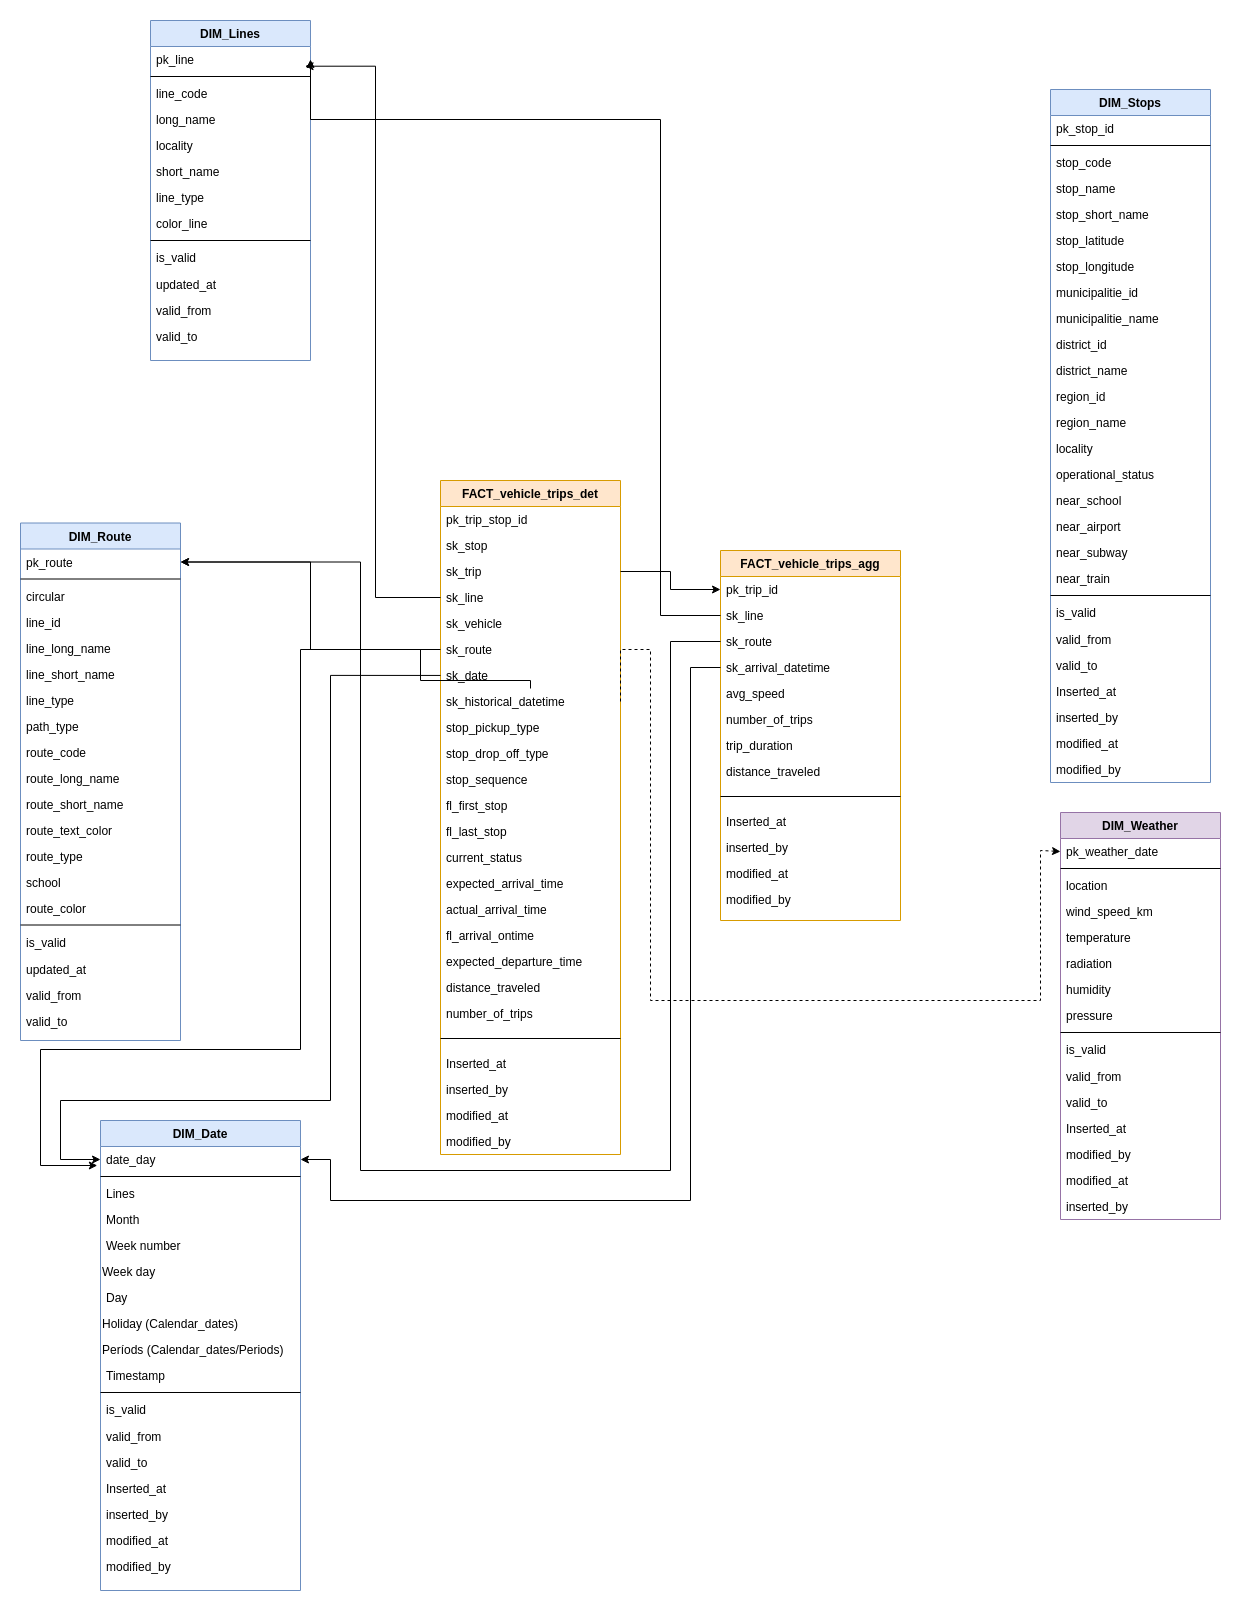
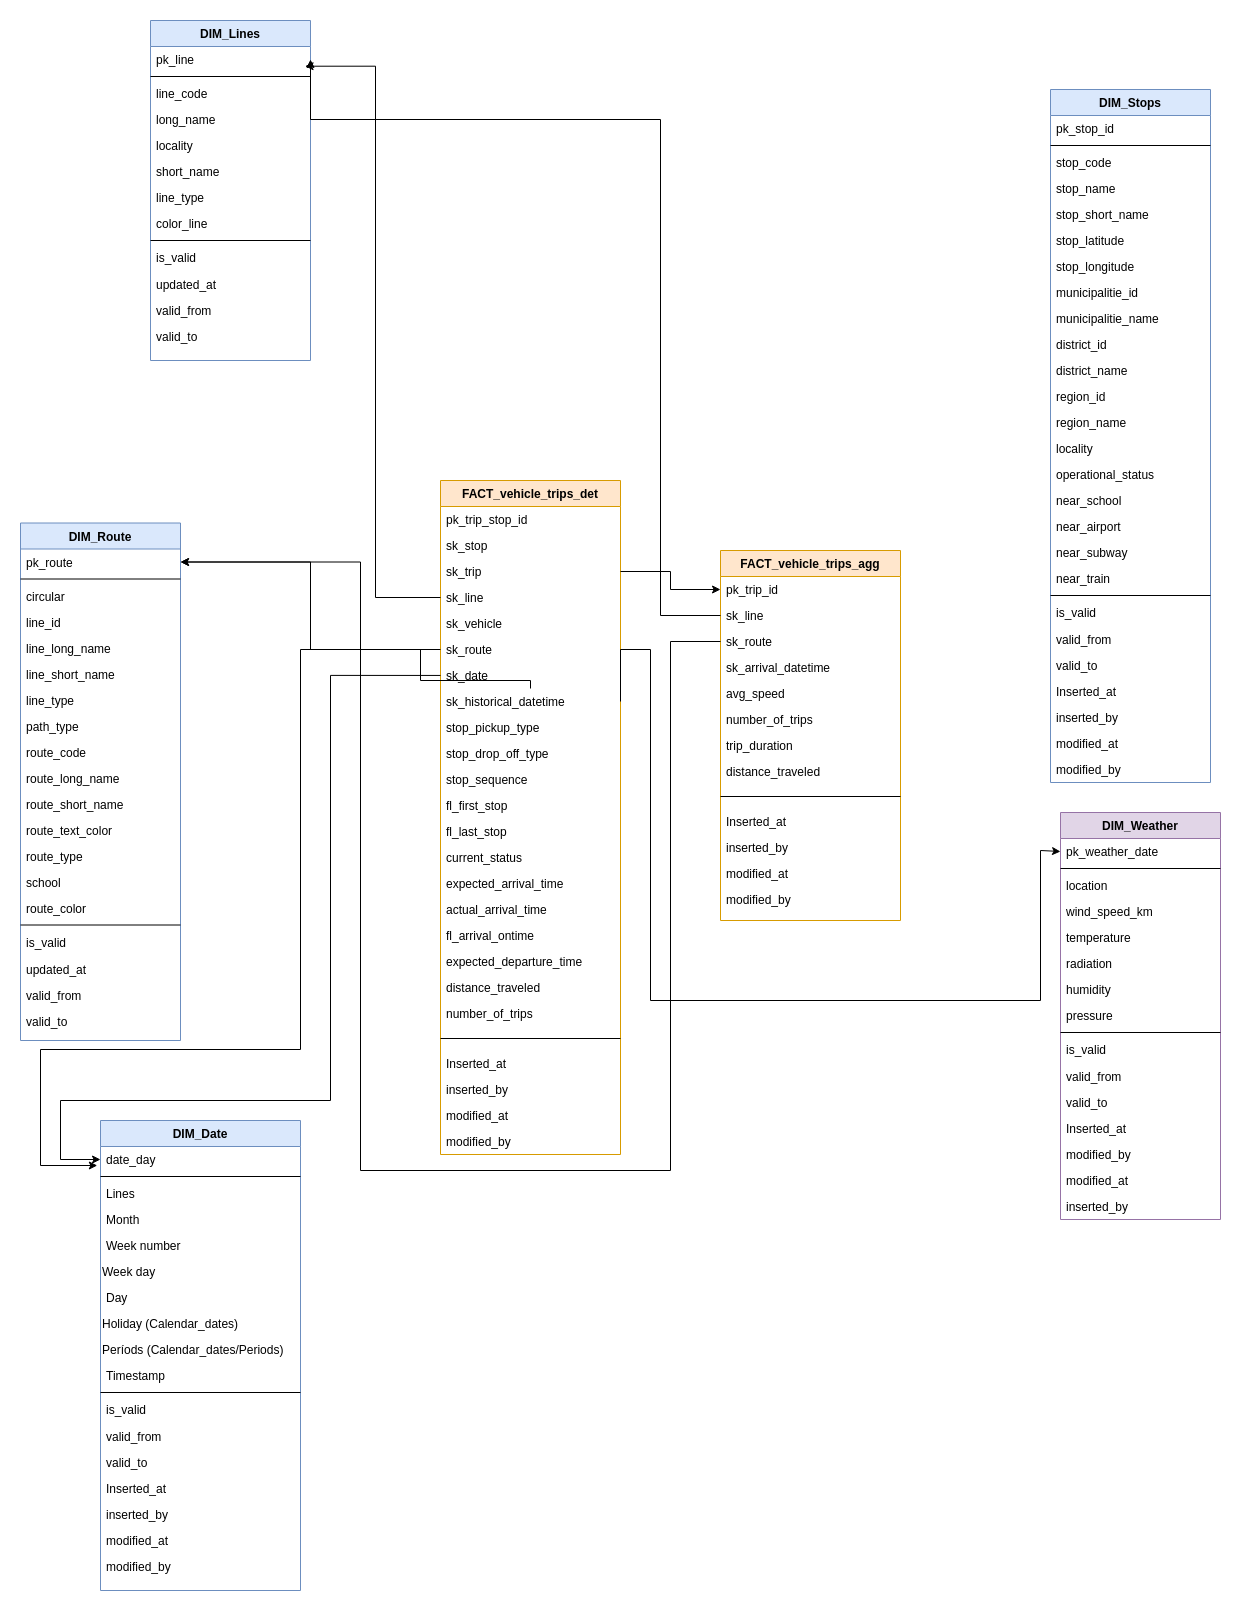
edge "sk_historical_datetime" -> "pk_weather_date": style dashed -> solid
edge "sk_arrival_datetime" -> "date_day": removed
